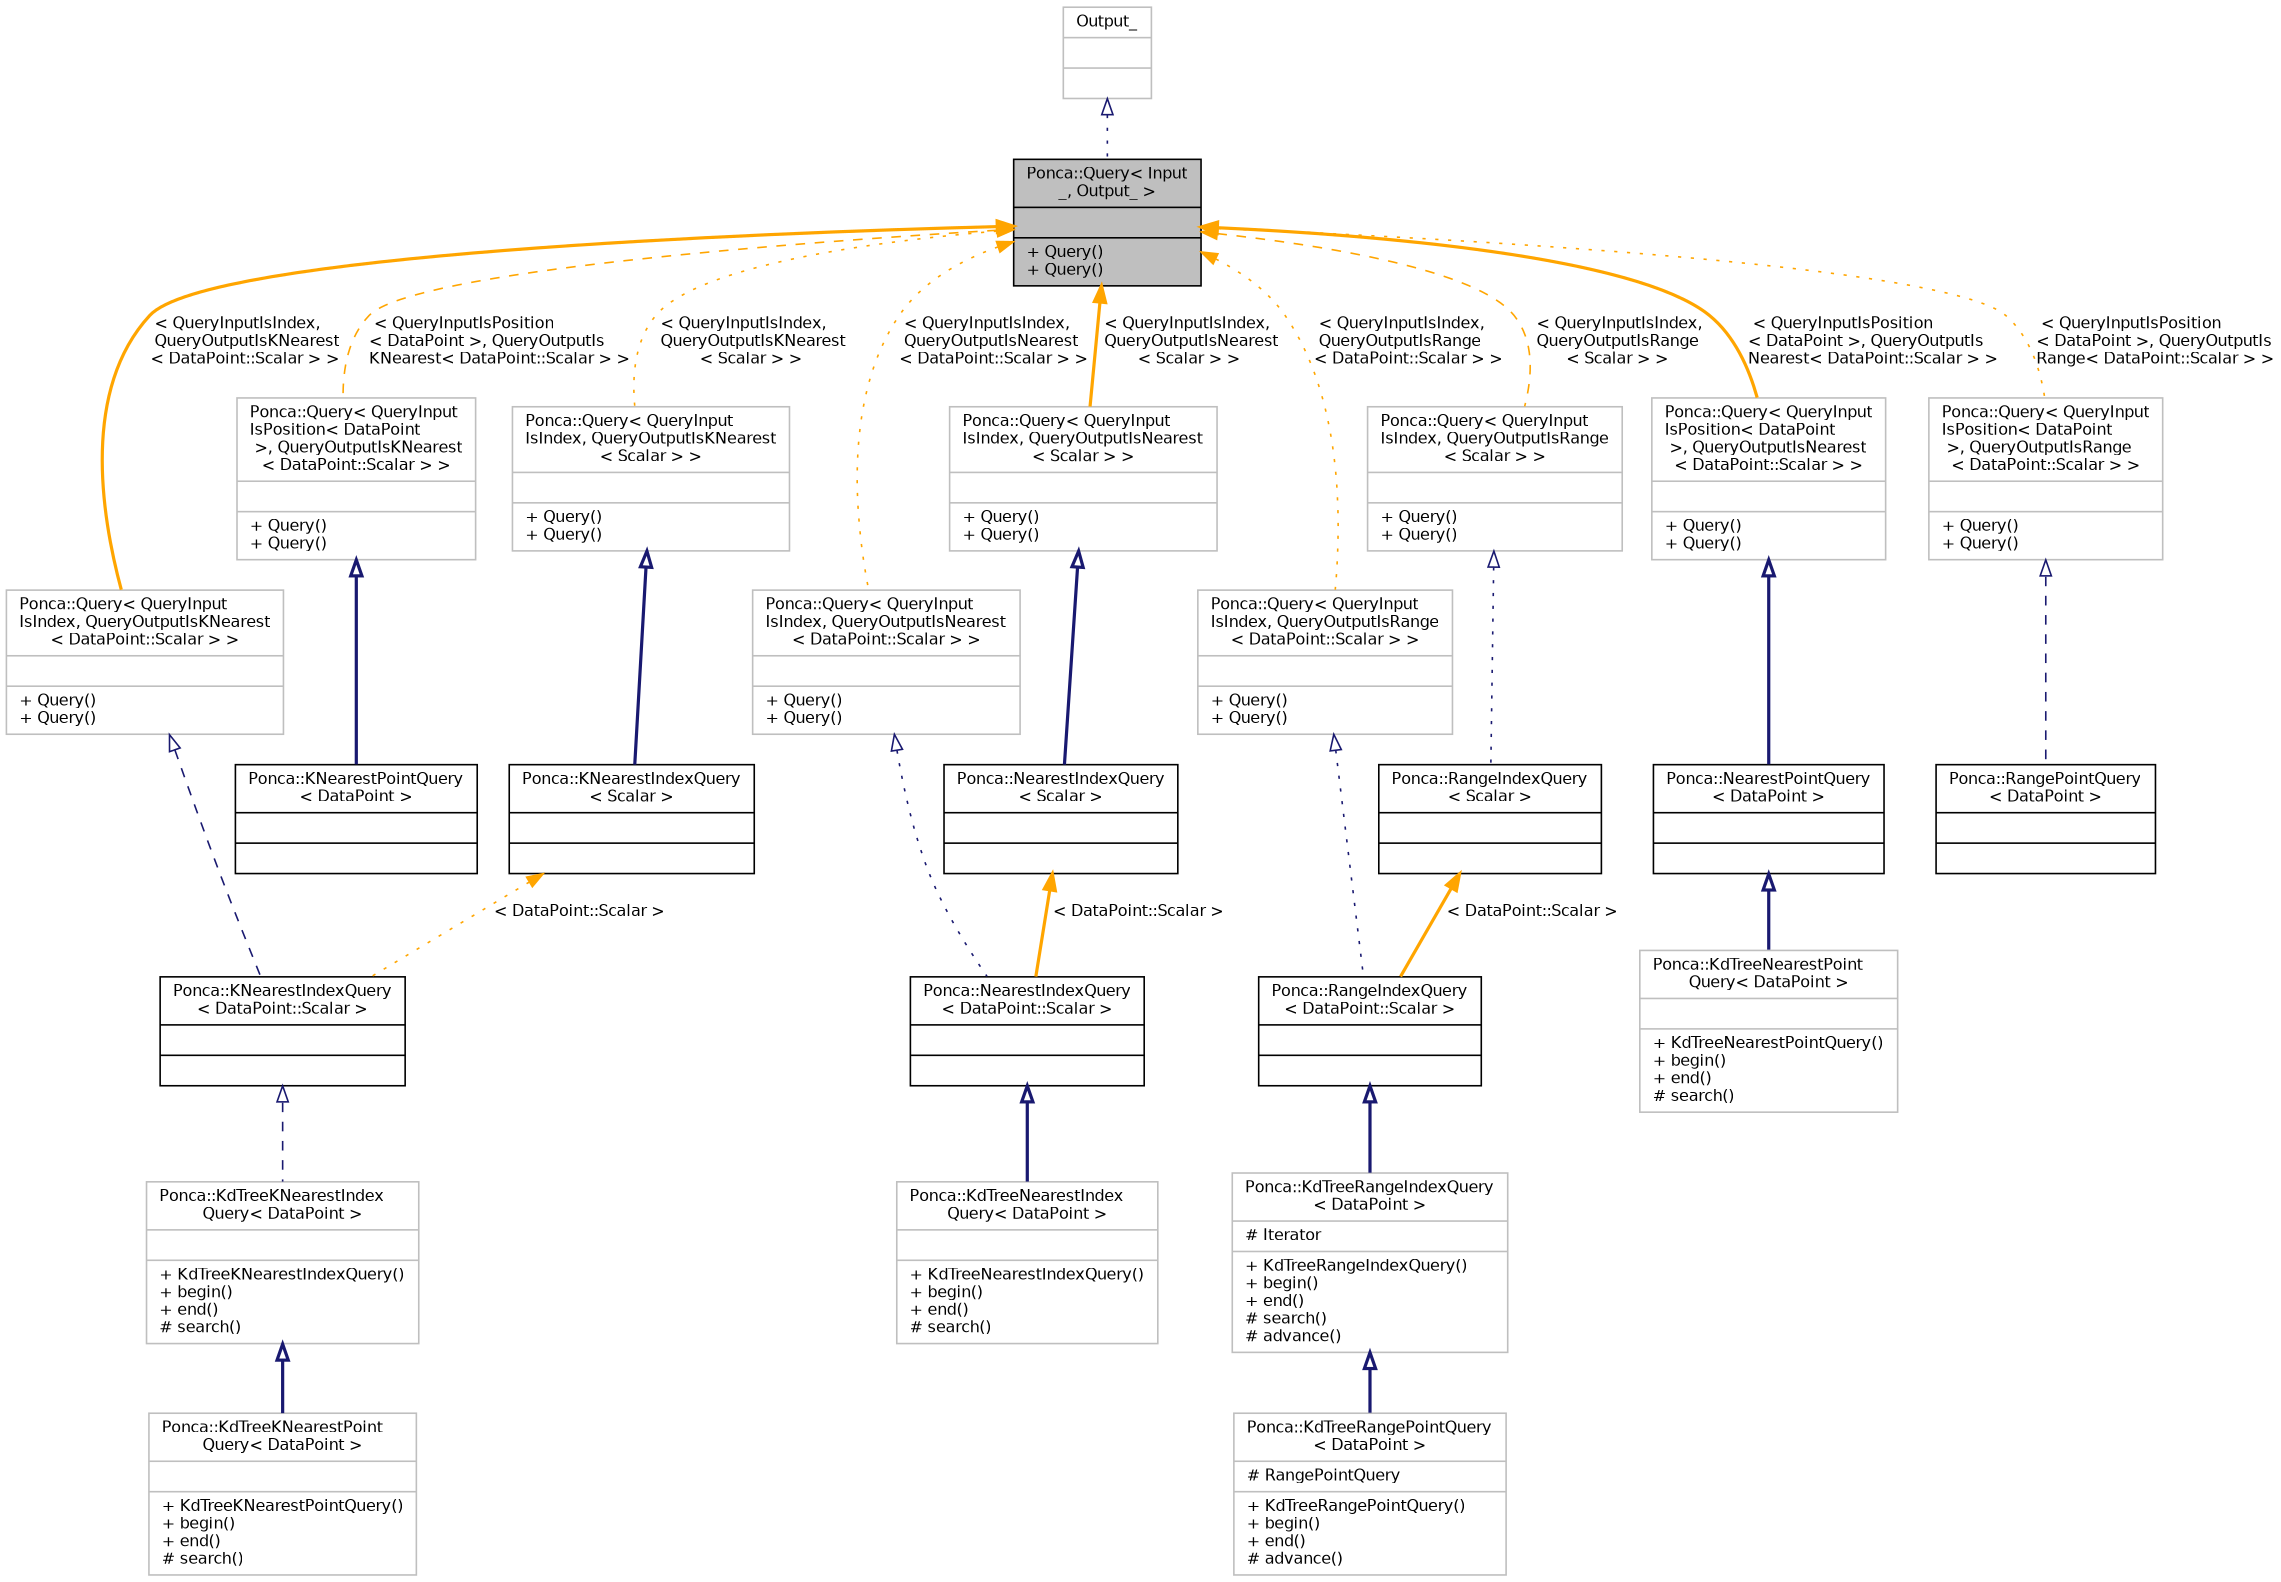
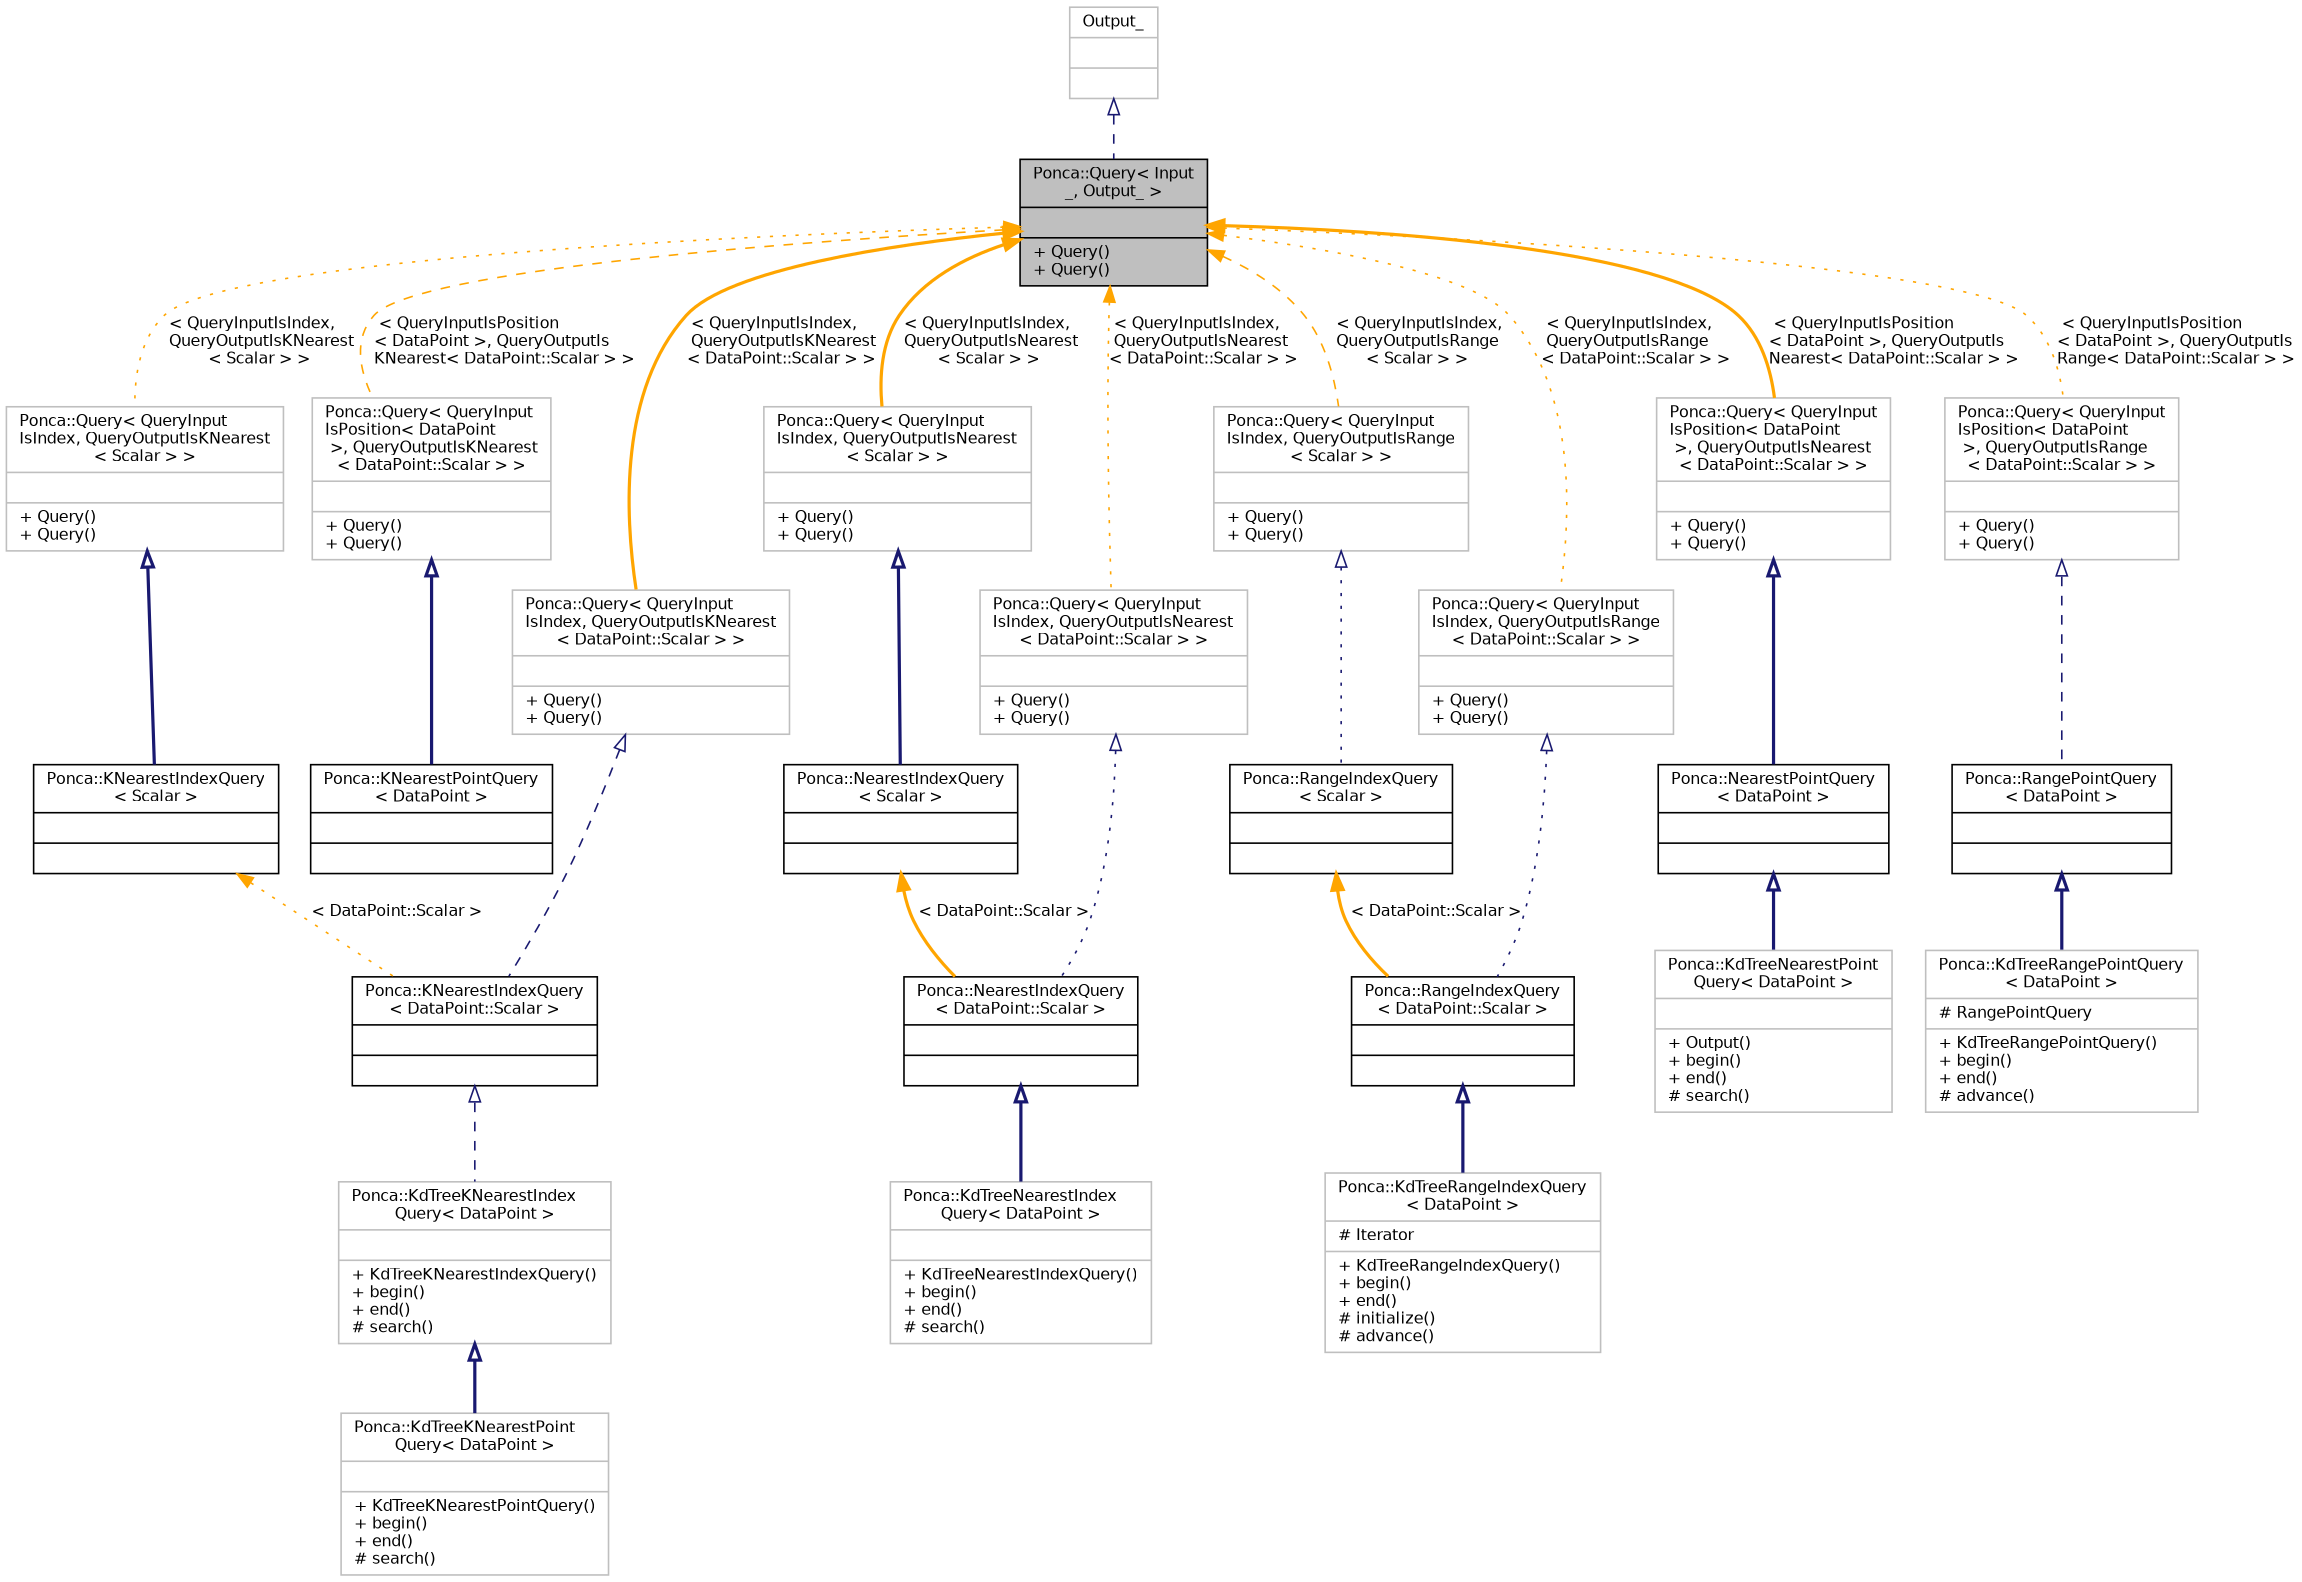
edge "Ponca::Query< Input" -> "Output_": style dotted -> dashed
node "Ponca::KdTreeNearestPoint": text "+ KdTreeNearestPointQuery()" -> "+ Output()"
node "Ponca::KdTreeRangeIndexQuery": text "# search()" -> "# initialize()"
edge "Ponca::KdTreeRangePointQuery" -> "Ponca::KdTreeRangeIndexQuery": now "Ponca::KdTreeRangePointQuery" -> "Ponca::RangePointQuery"
